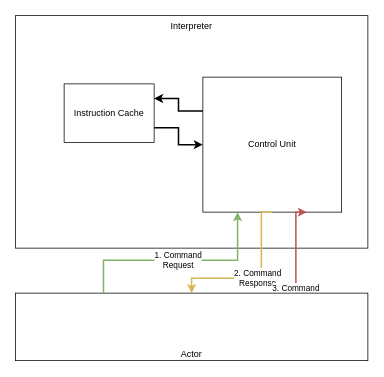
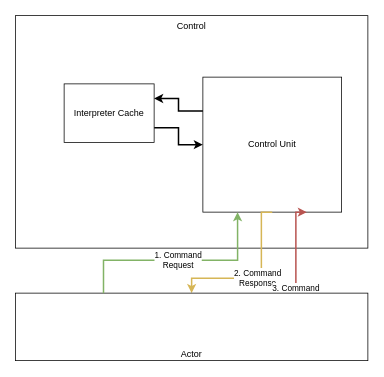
node "Interpreter": label "Interpreter" -> "Control"
node "Instruction Cache": label "Instruction Cache" -> "Interpreter Cache"
